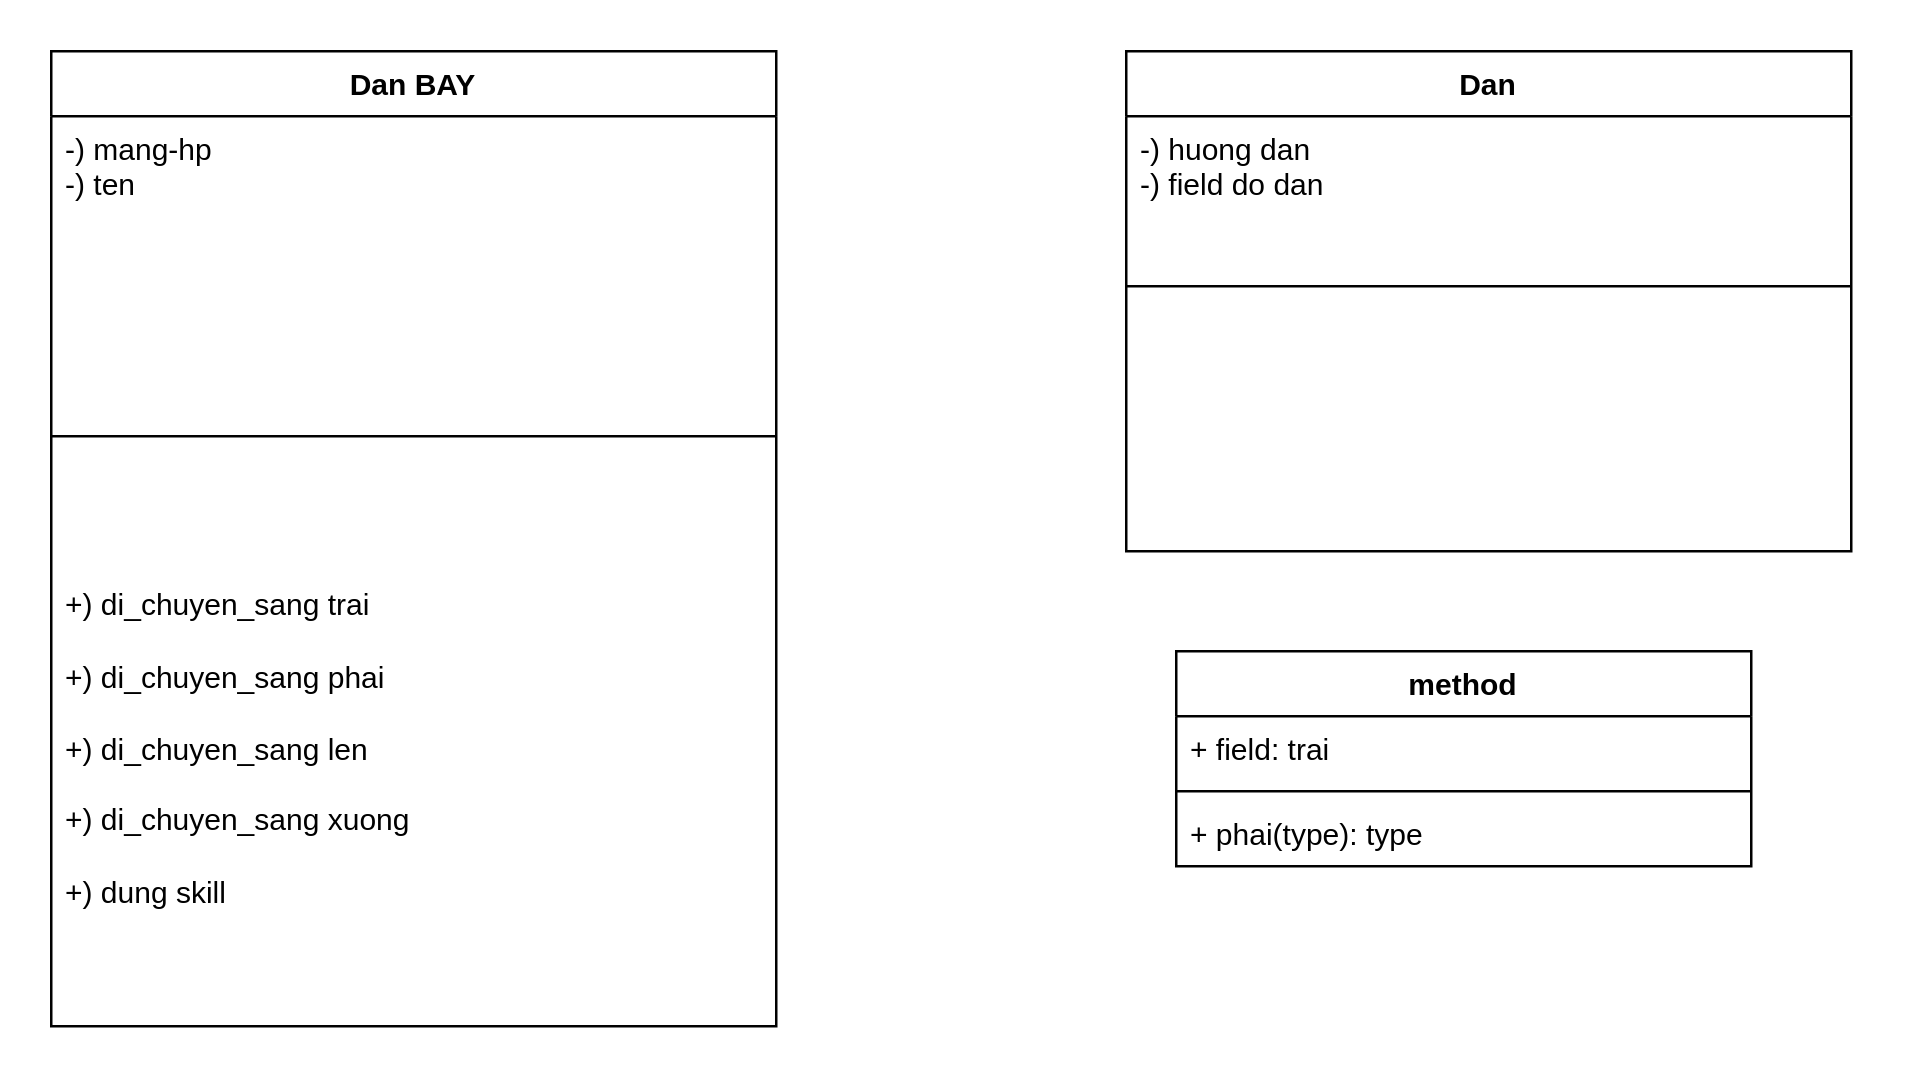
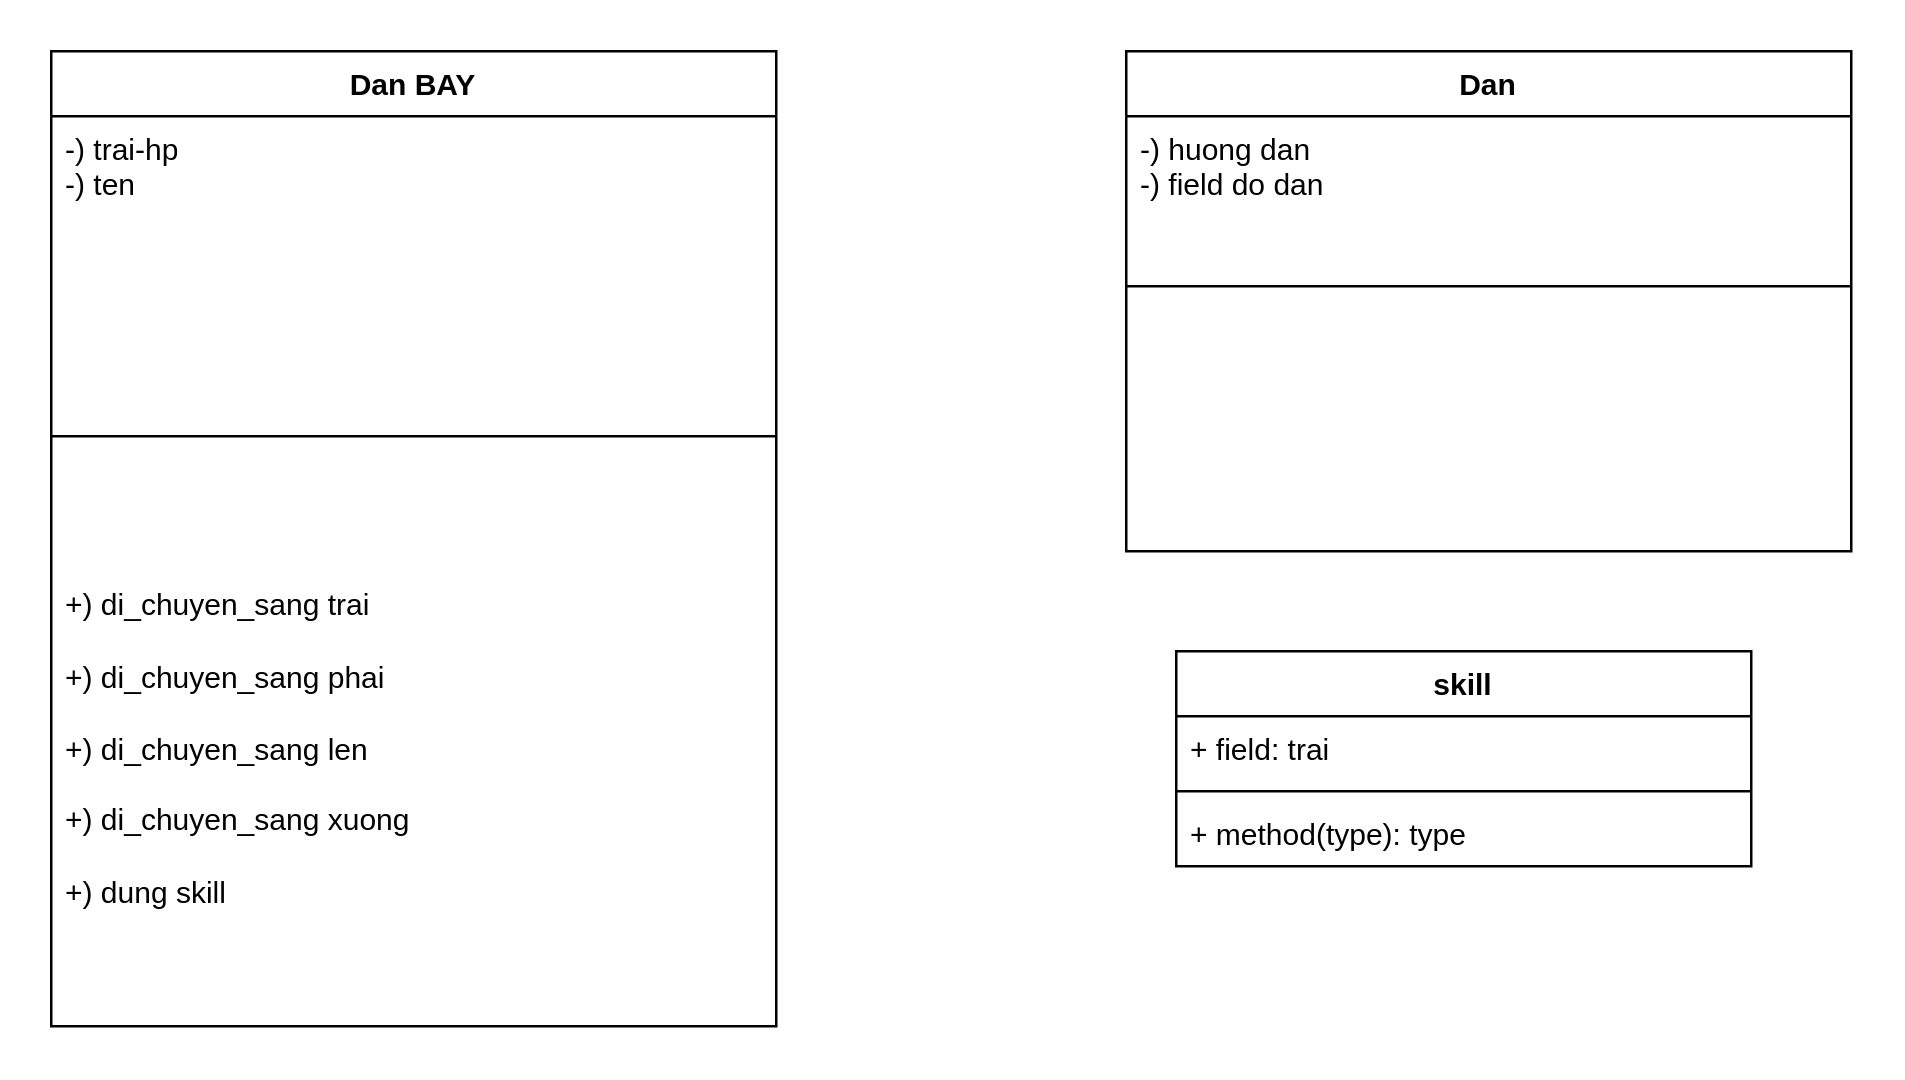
node "-) mang-hp -) ten": label "-) mang-hp -) ten" -> "-) trai-hp -) ten"
node "method": label "method" -> "skill"
node "+ phai(type): type": label "+ phai(type): type" -> "+ method(type): type"
